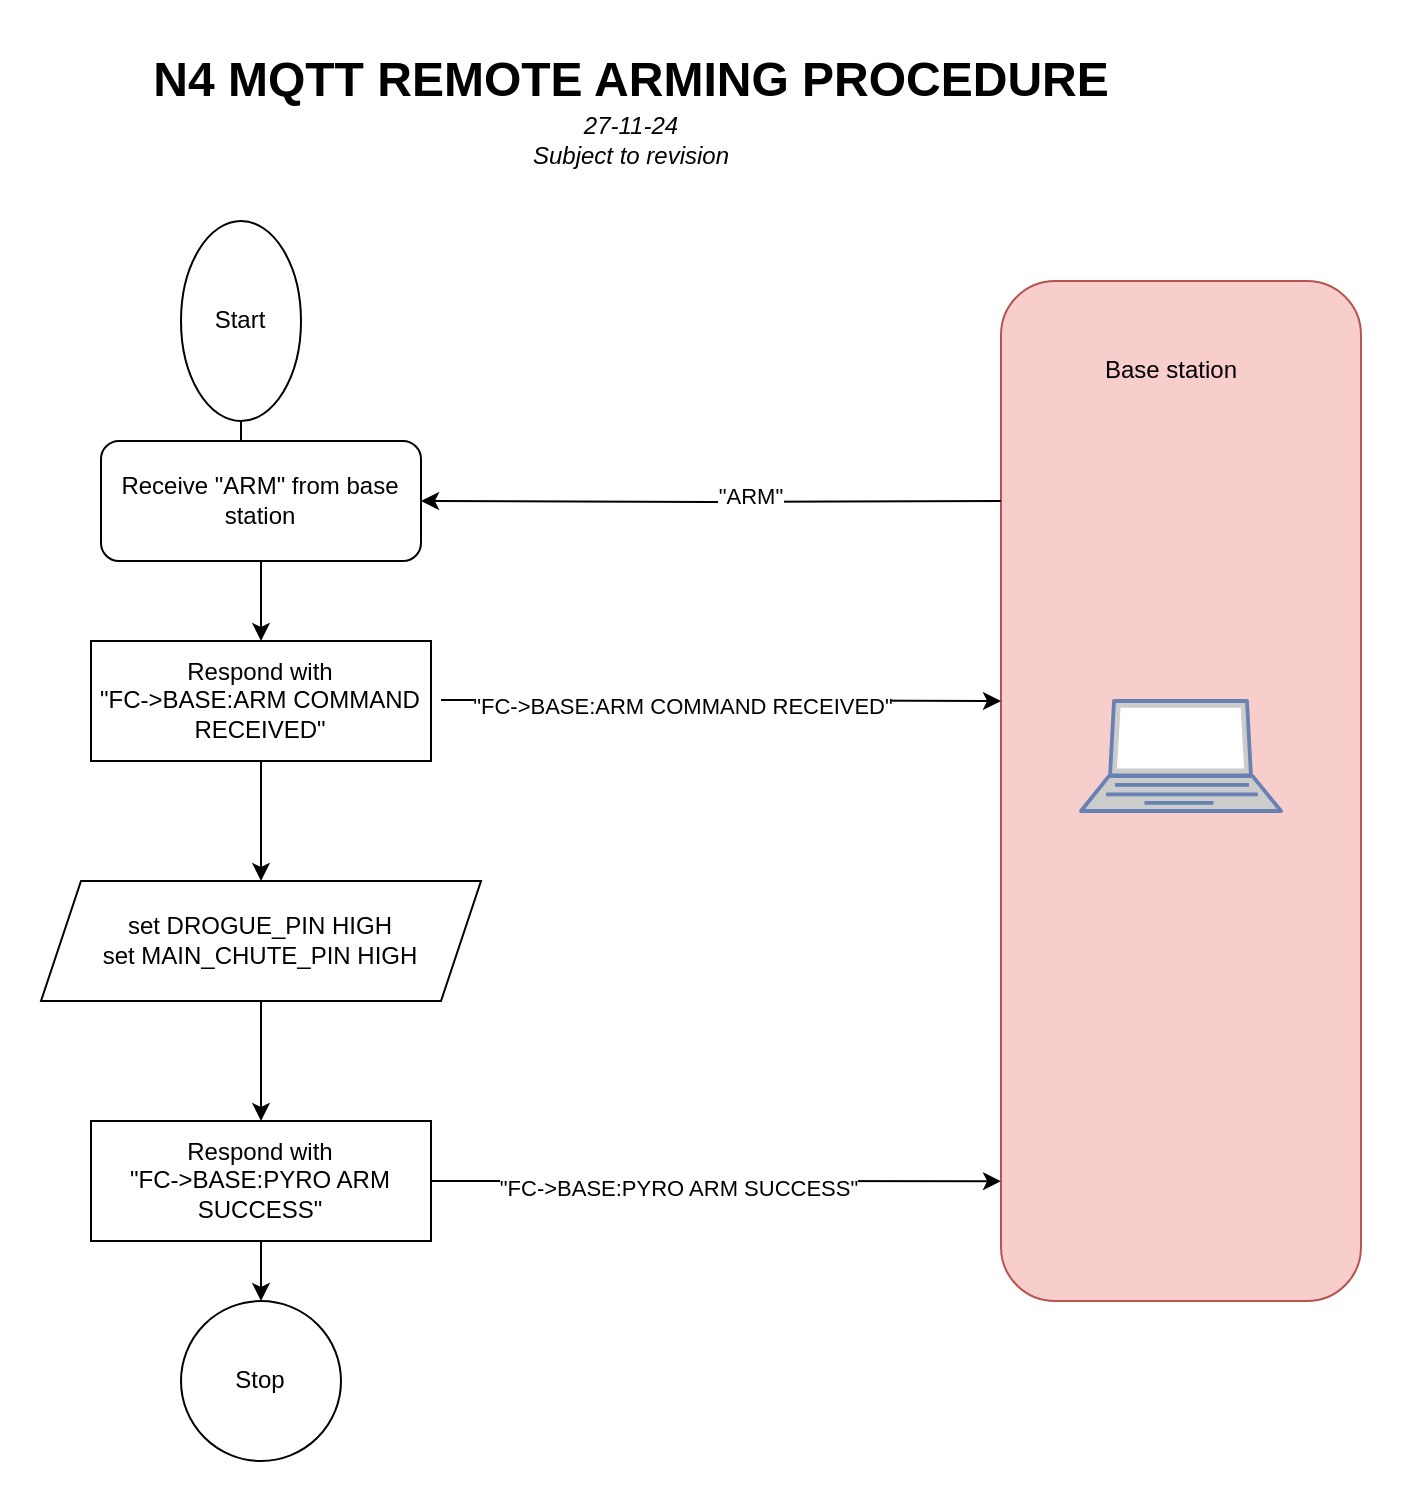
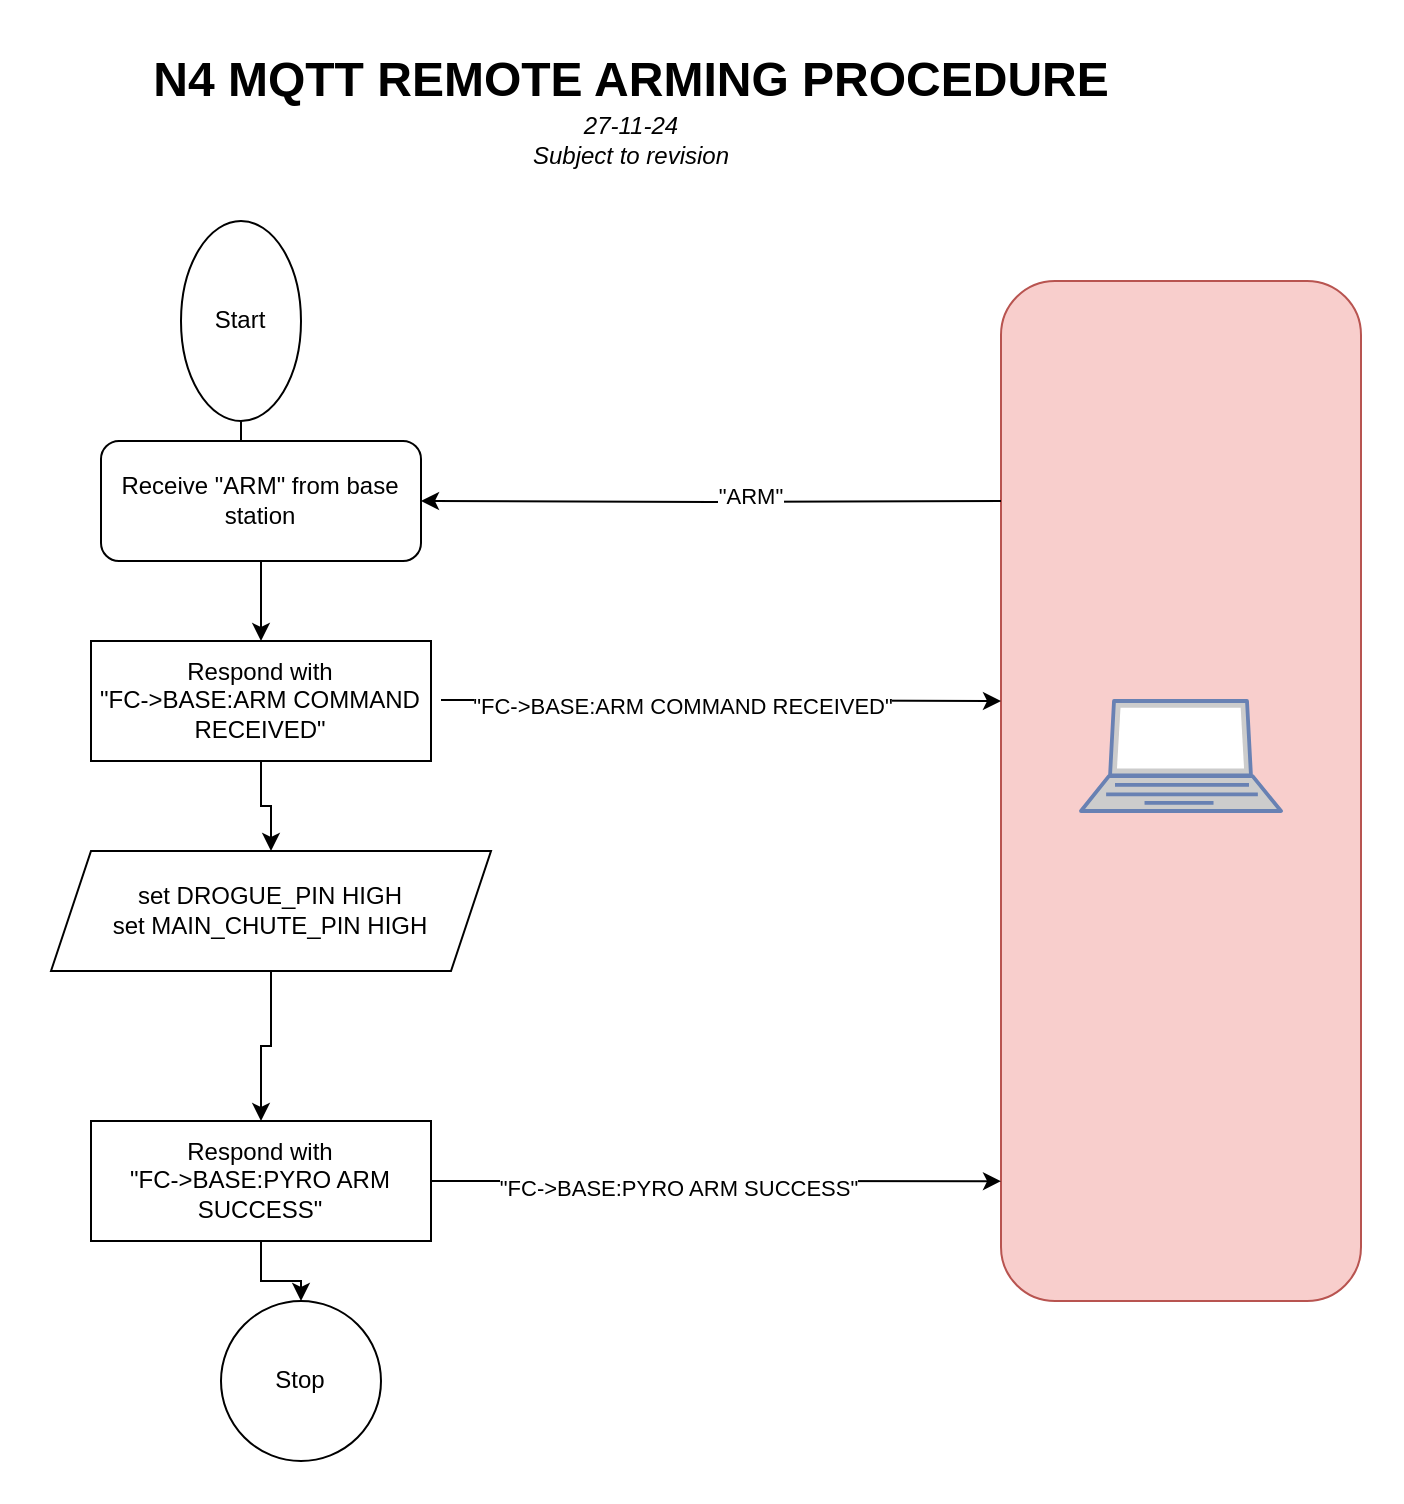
node "Base station": removed
node "set DROGUE_PIN HIGH set MAIN_CHUTE_PIN HIGH": moved (261, 941) -> (271, 911)
node "Stop": moved (261, 1381) -> (301, 1381)
